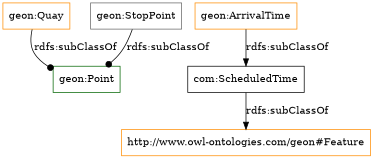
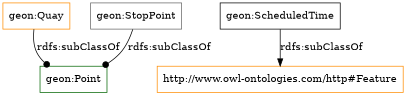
node "geon:ArrivalTime": removed
node "com:ScheduledTime": label "com:ScheduledTime" -> "geon:ScheduledTime"
node "http://www.owl-ontologies.com/geon#Feature": label "http://www.owl-ontologies.com/geon#Feature" -> "http://www.owl-ontologies.com/http#Feature"
